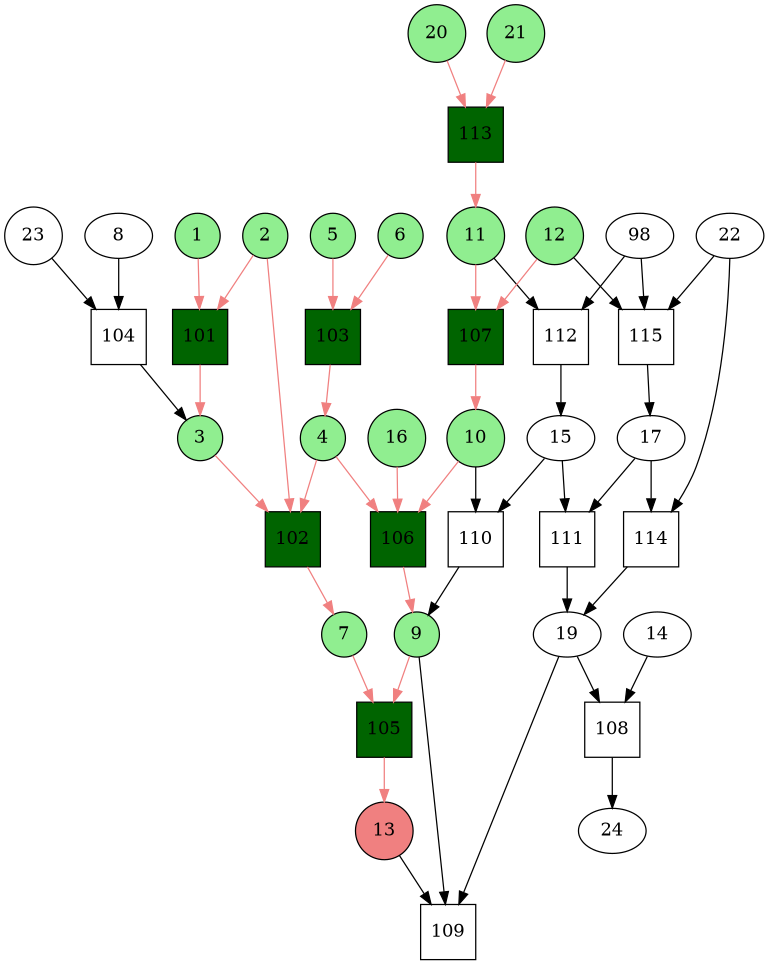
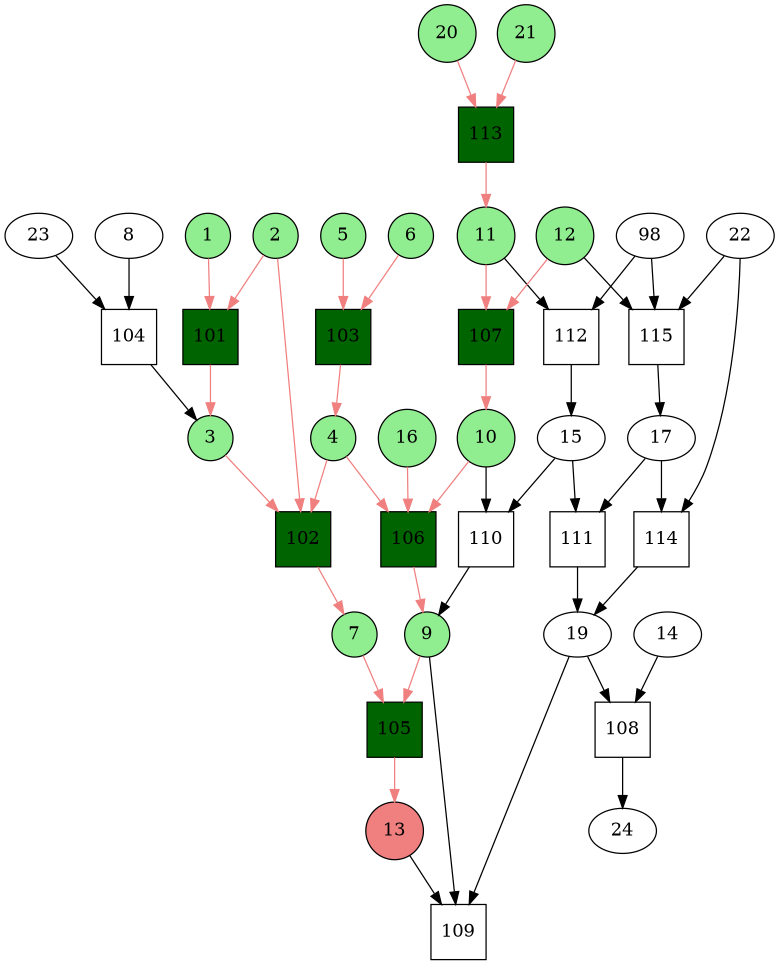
node "23": shape circle -> ellipse
